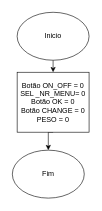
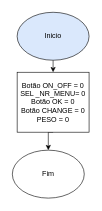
node "Inicio": fillcolor #ffffff -> #dae8fc
